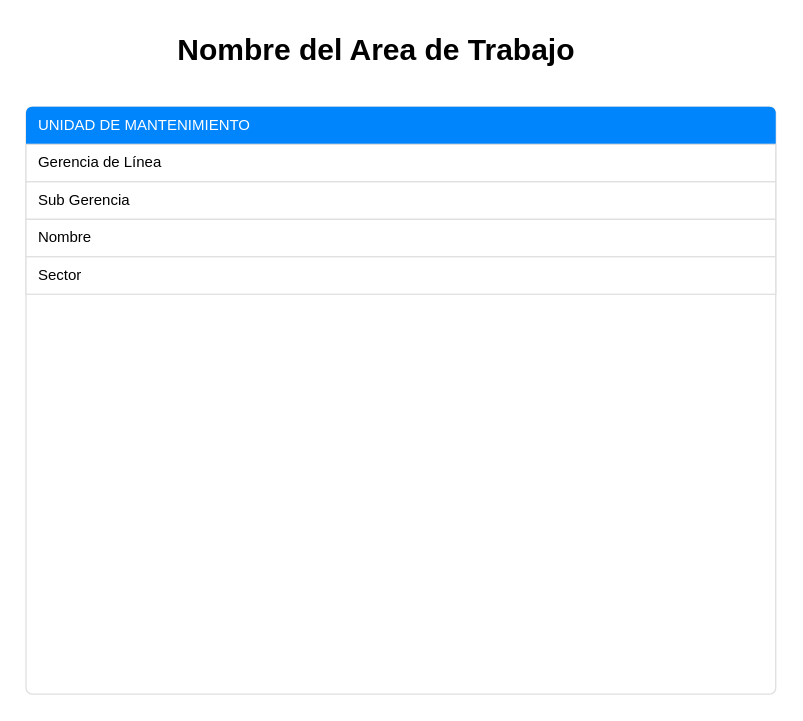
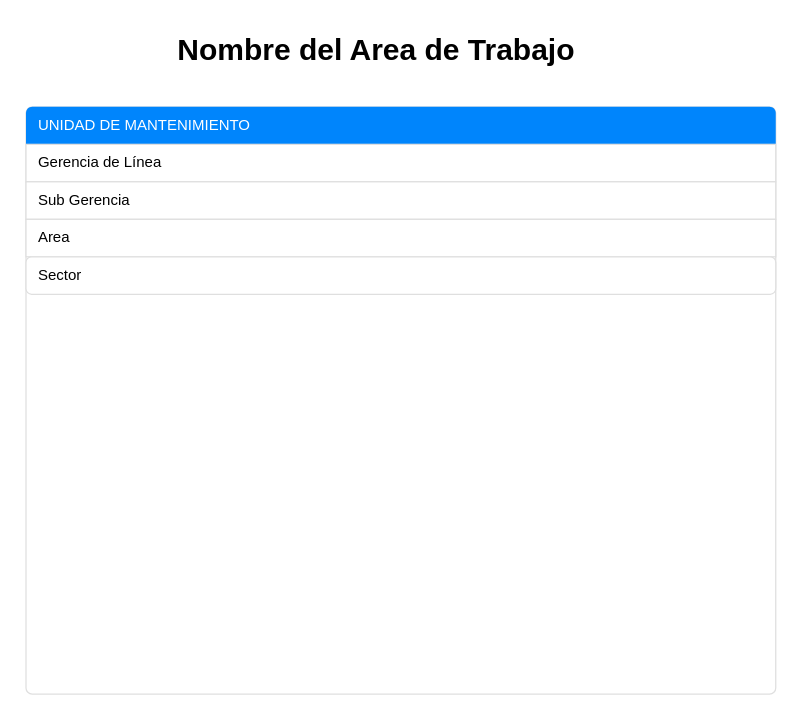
node "Nombre": label "Nombre" -> "Area"
node "Sector": shape rectangle -> rounded rectangle
